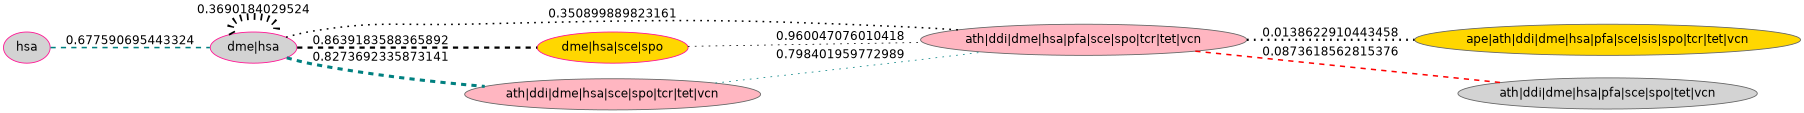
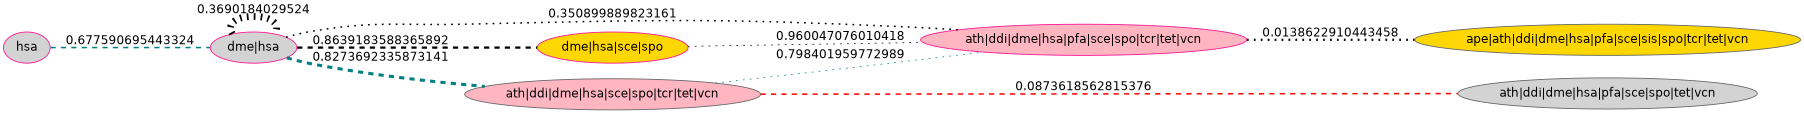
node "ath|ddi|dme|hsa|pfa|sce|spo|tcr|tet|vcn": color gray40 -> deeppink
edge "ath|ddi|dme|hsa|pfa|sce|spo|tcr|tet|vcn" -- "ath|ddi|dme|hsa|pfa|sce|spo|tet|vcn": now "ath|ddi|dme|hsa|sce|spo|tcr|tet|vcn" -- "ath|ddi|dme|hsa|pfa|sce|spo|tet|vcn"
